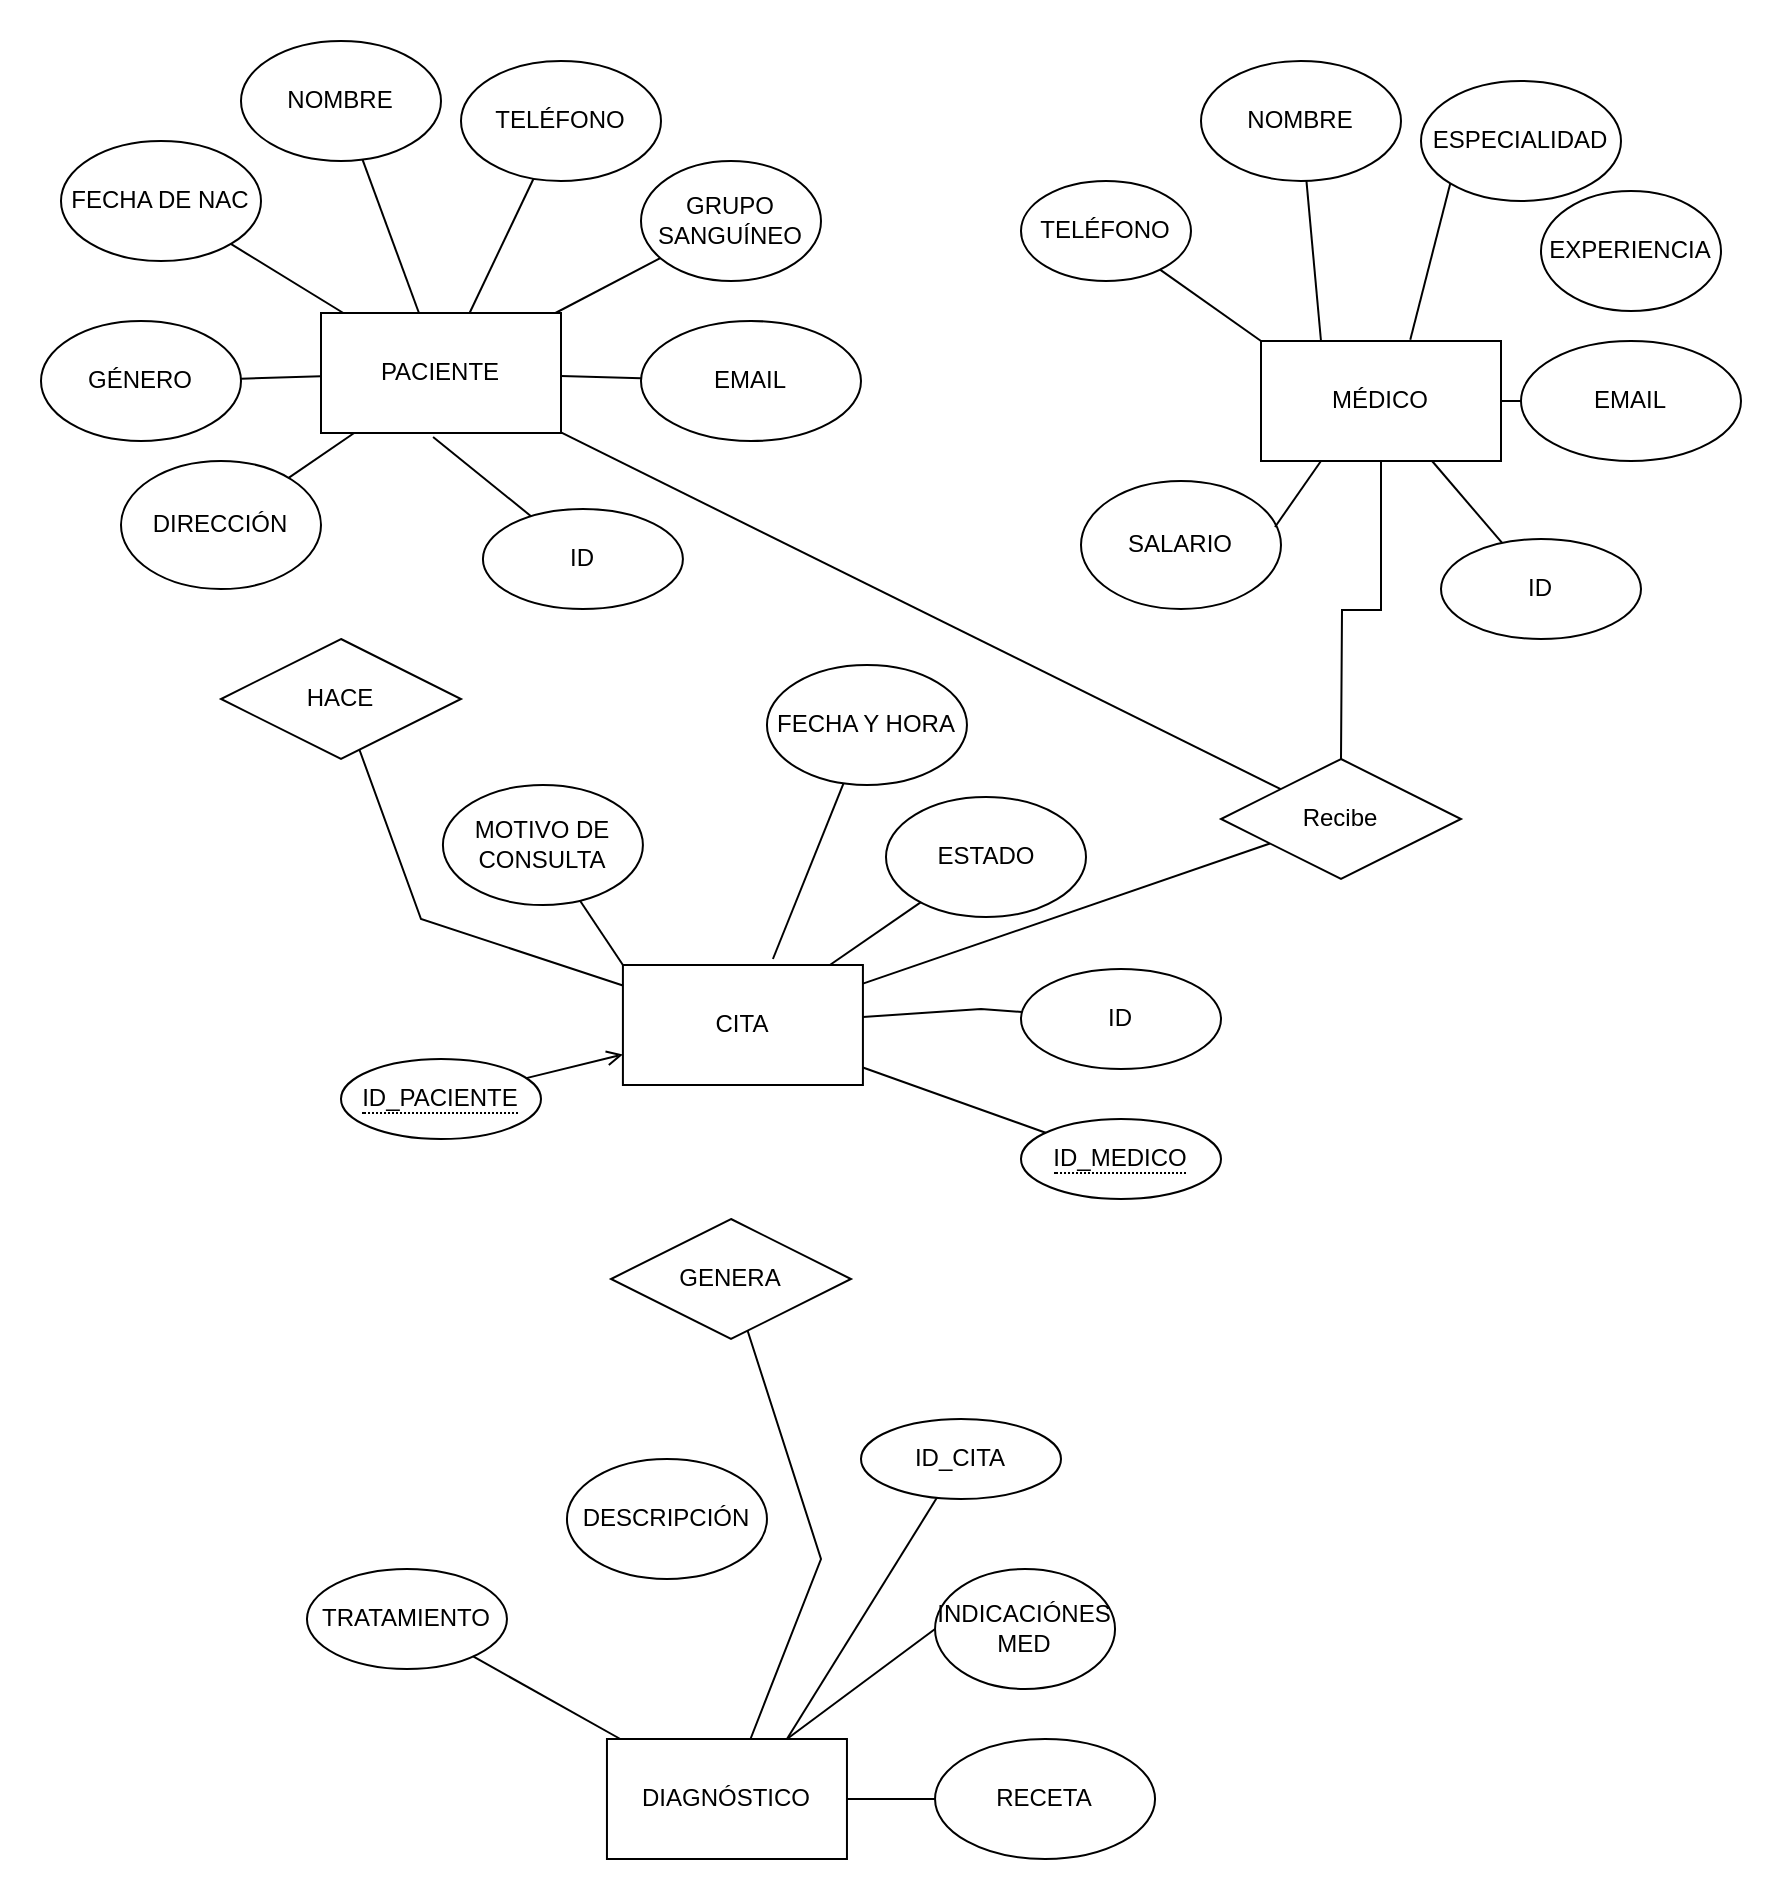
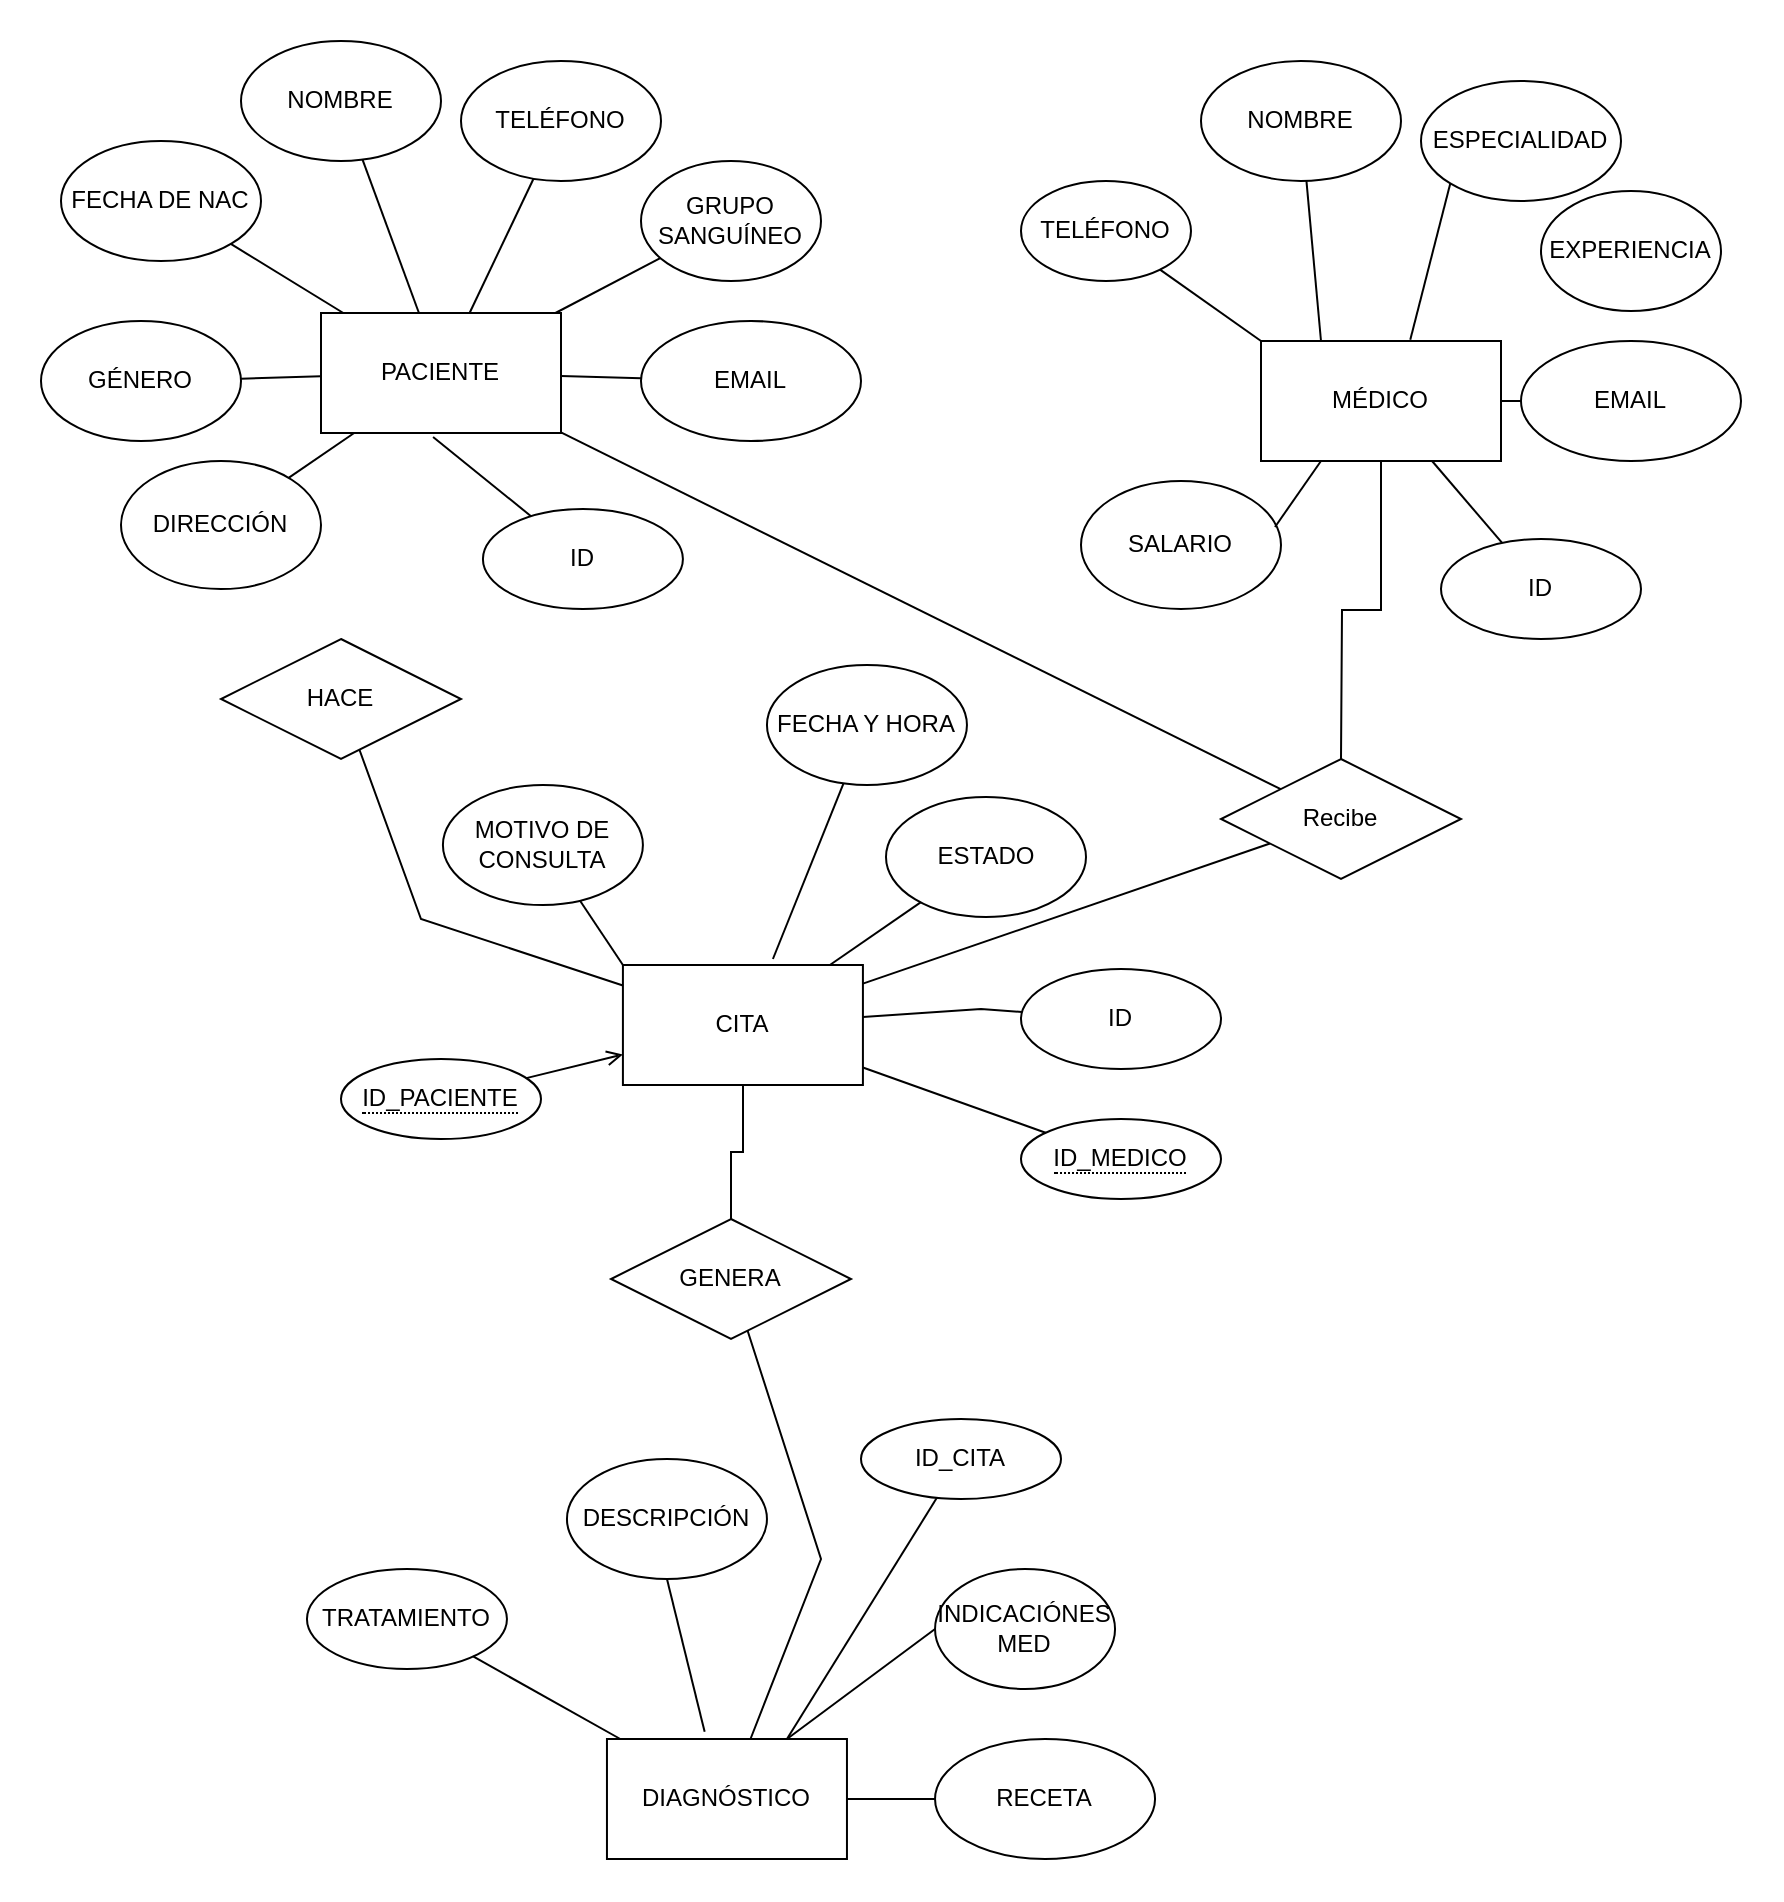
edge "CITA" -- "GENERA": added
edge "DESCRIPCIÓN" -- "DIAGNÓSTICO": added
